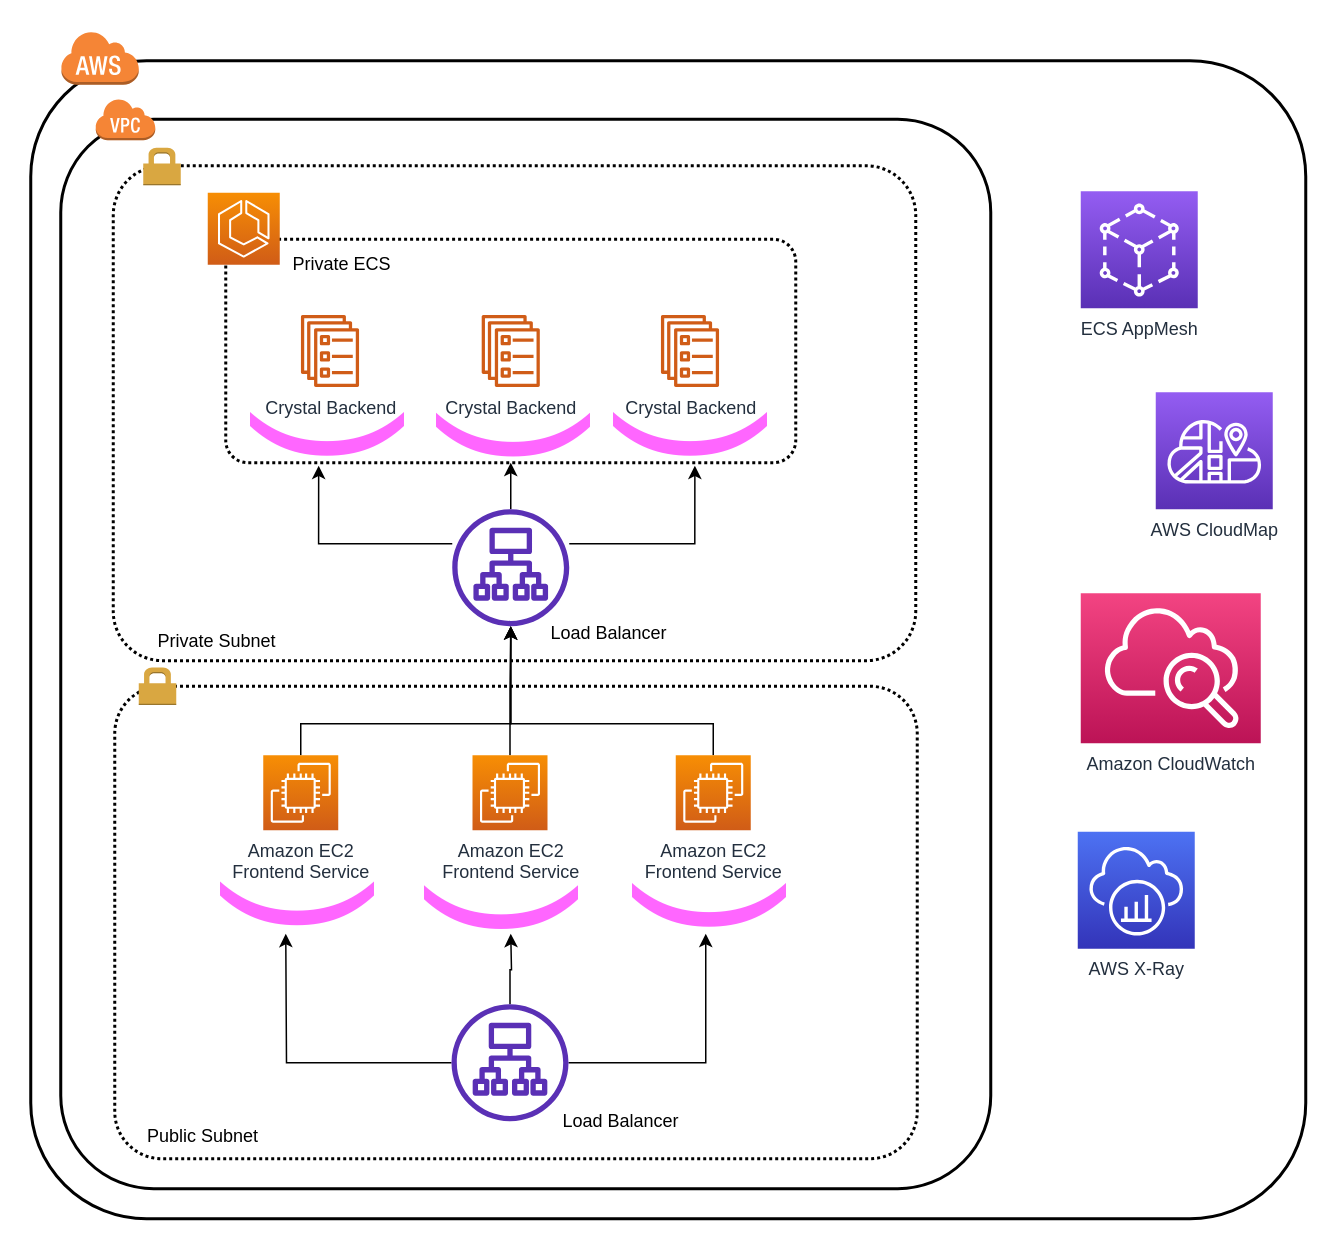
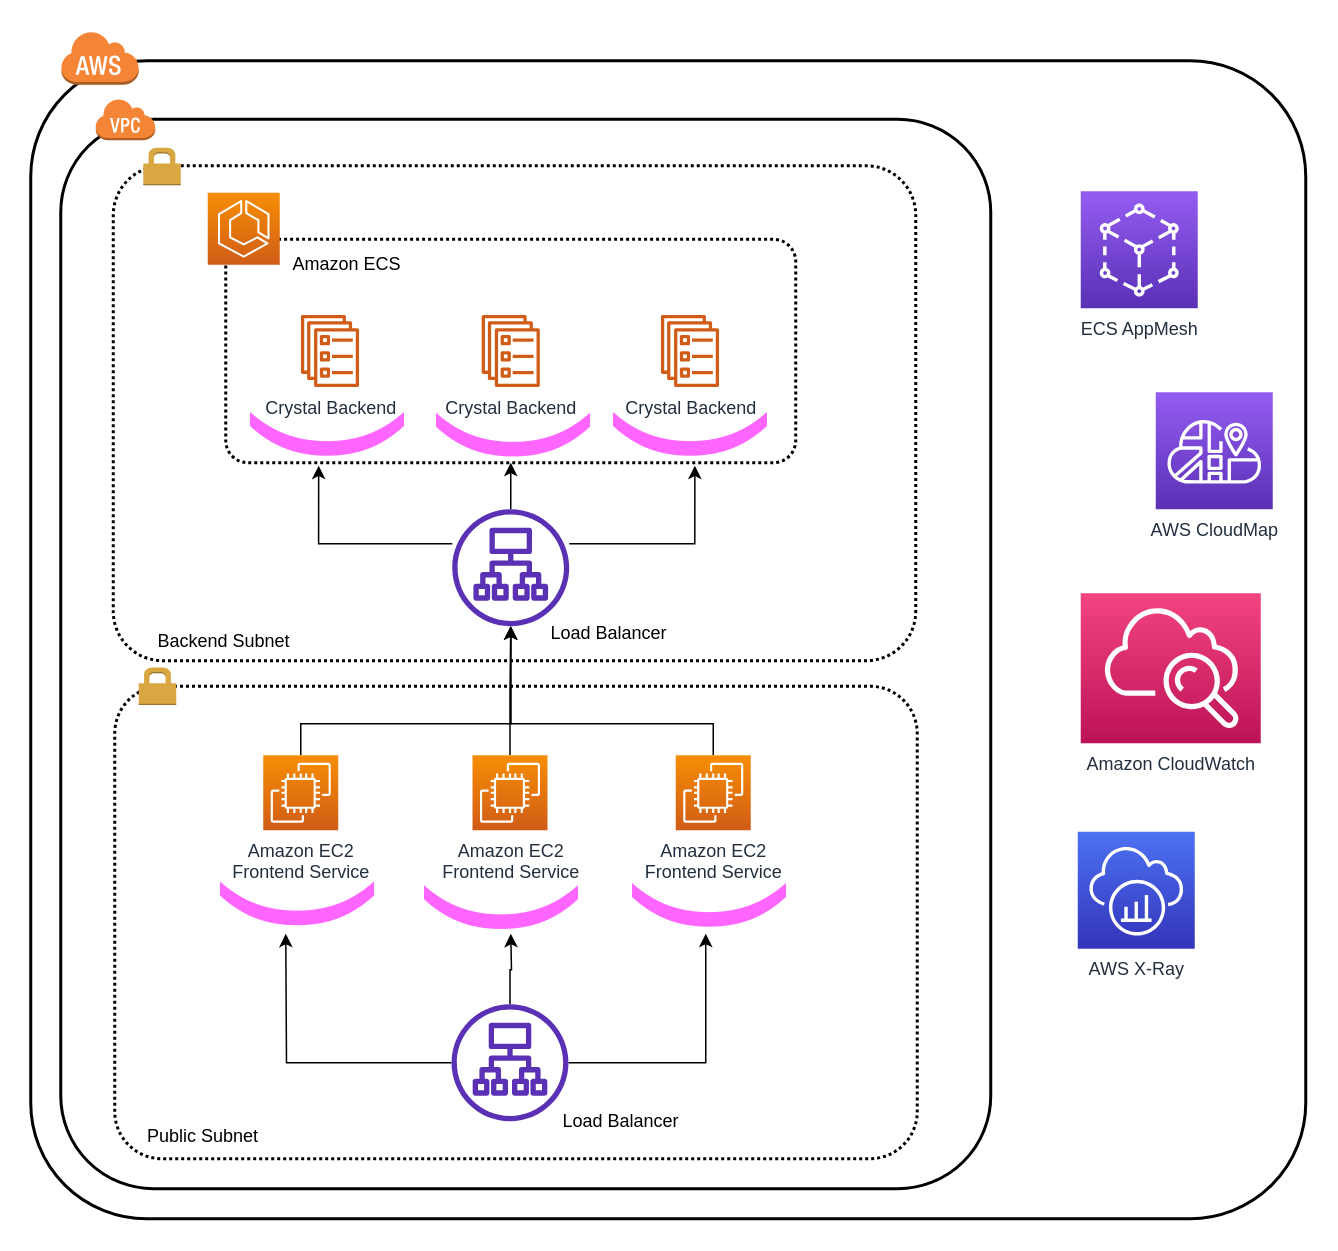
node "Private ECS": label "Private ECS" -> "Amazon ECS"
node "Private Subnet": label "Private Subnet" -> "Backend Subnet"
